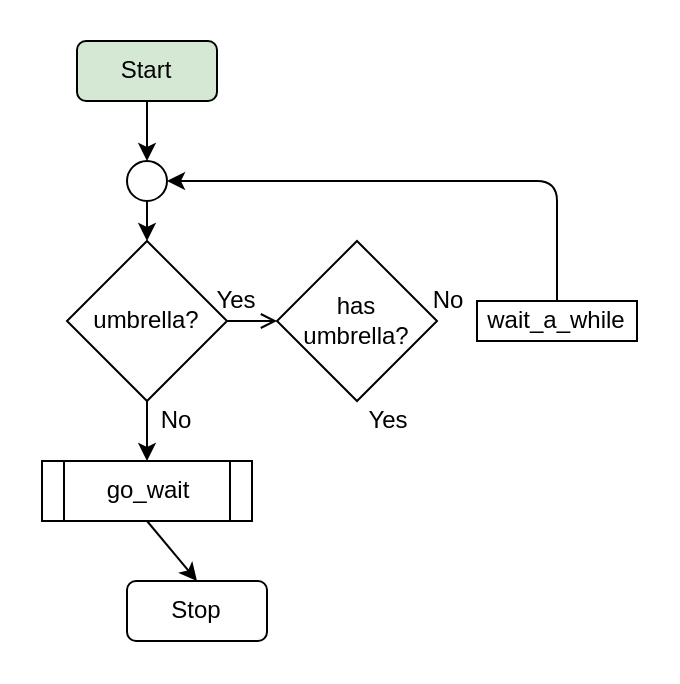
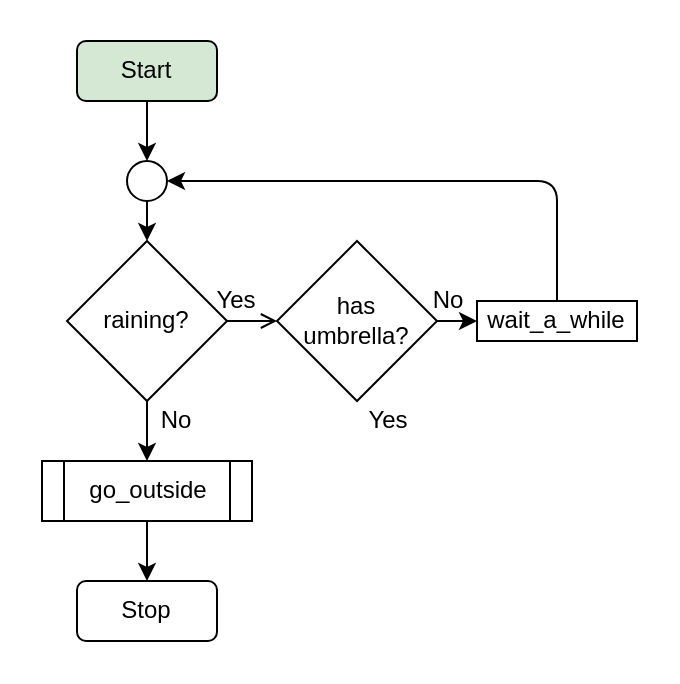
node "umbrella?": label "umbrella?" -> "raining?"
edge "has umbrella?" -> "wait_a_while": added
node "go_wait": label "go_wait" -> "go_outside"
node "Stop": moved (197, 611) -> (147, 611)
